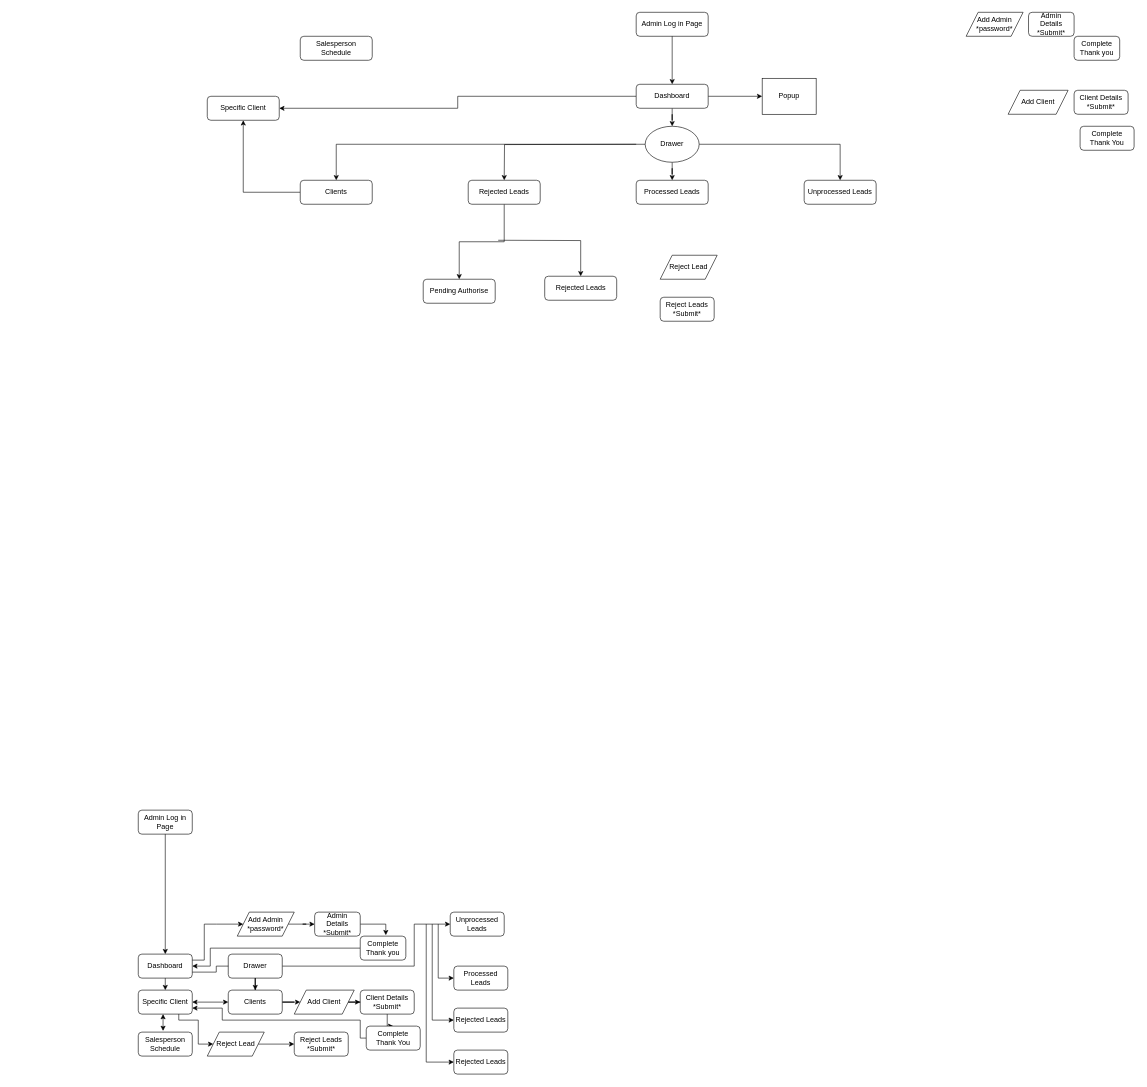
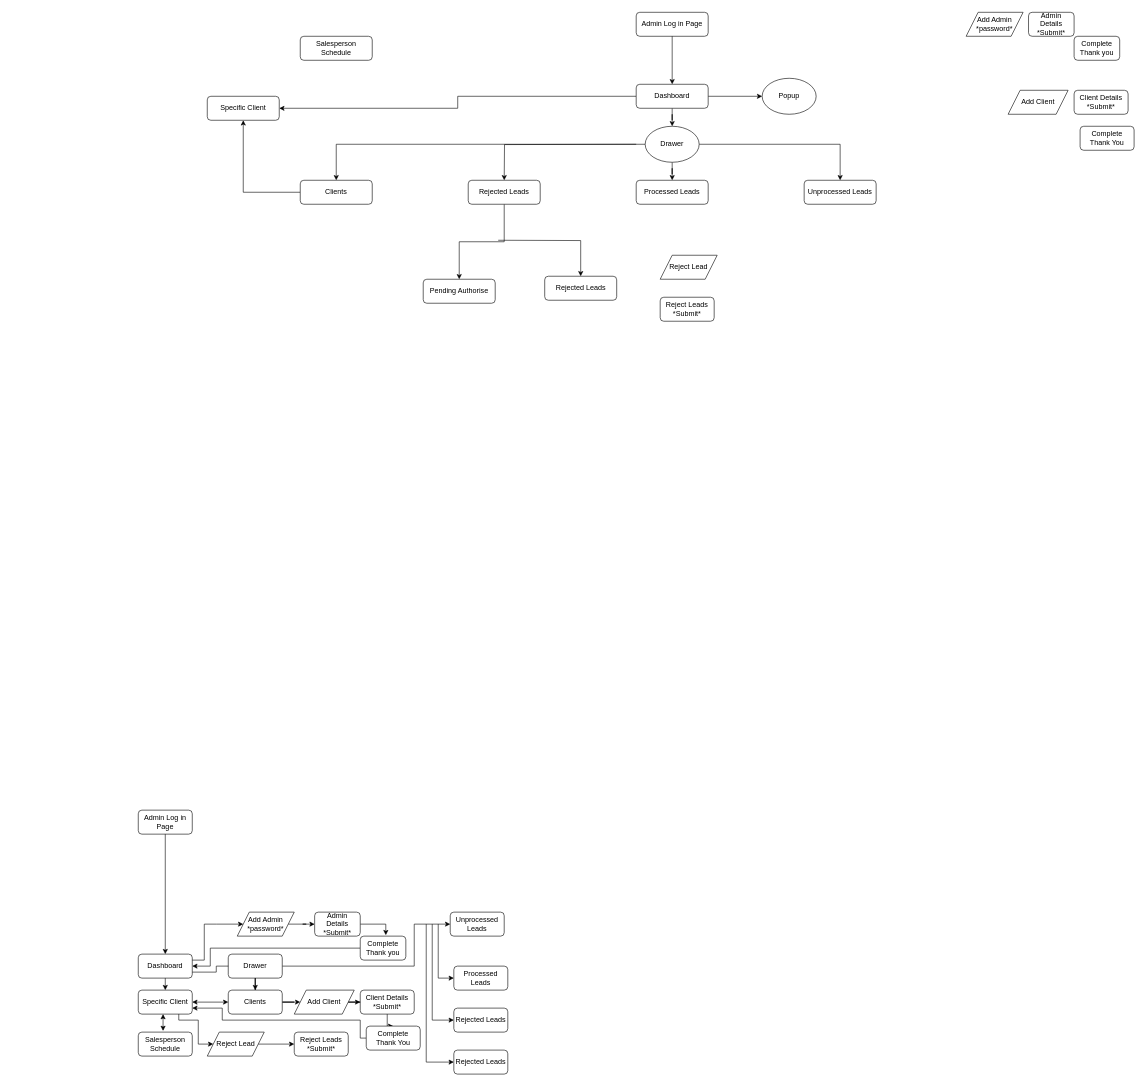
node "Popup": shape rectangle -> ellipse
